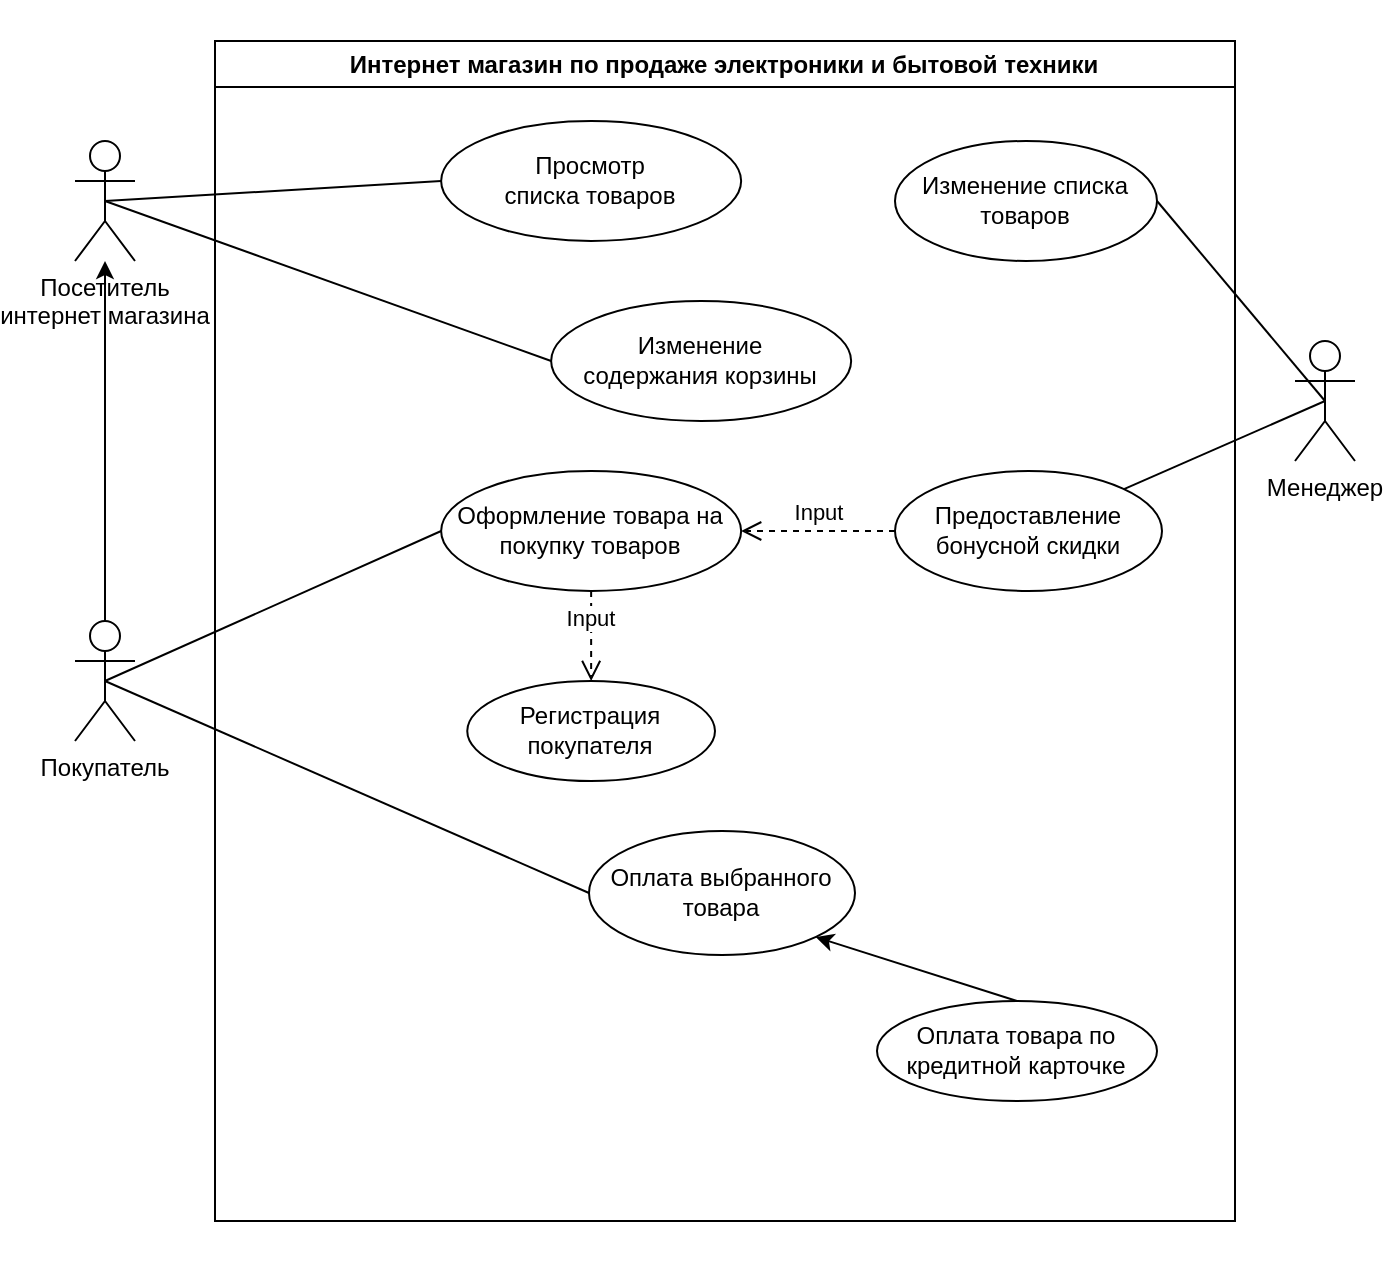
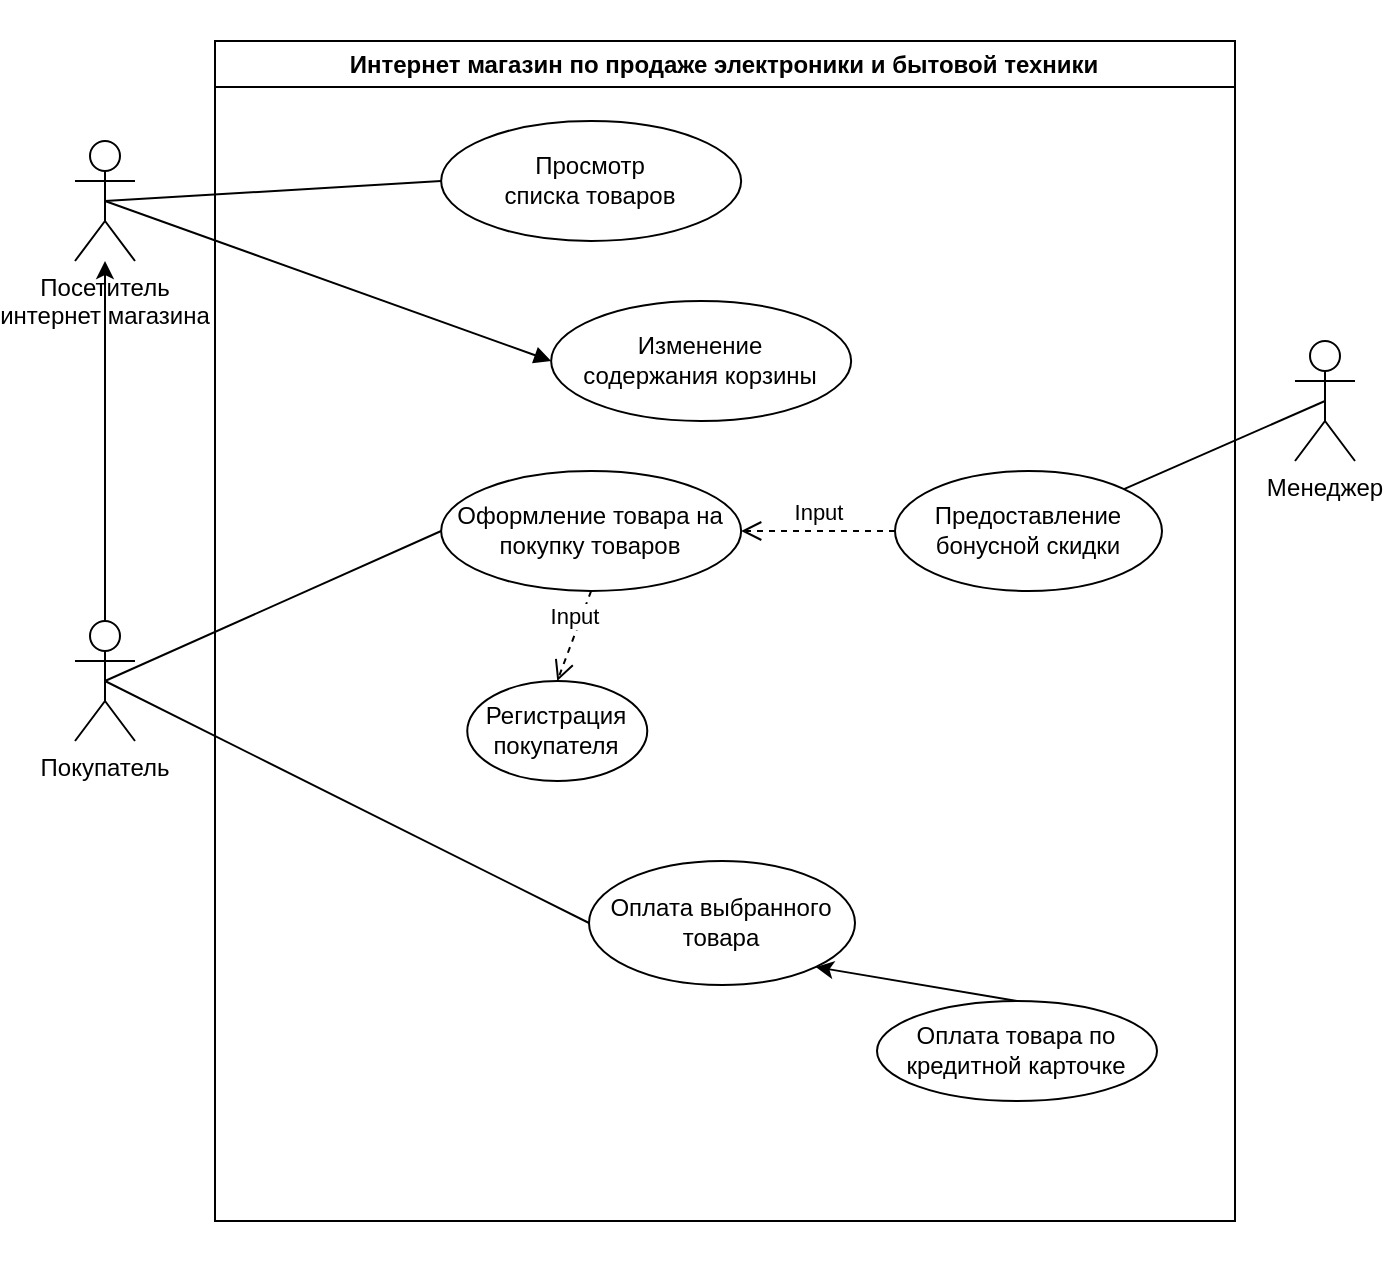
node "Изменение списка товаров": removed
edge "Изменение списка товаров" -- "Менеджер": removed
edge "Посетитель интернет магазина" -- "Изменение содержания корзины": arrowhead none -> block
node "Регистрация покупателя": size 248x100 -> 180x100
node "Оплата выбранного товара": moved (722, 893) -> (722, 923)
